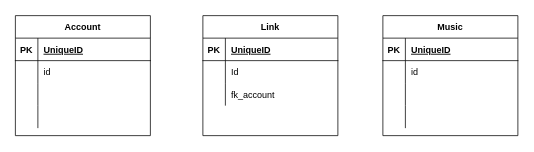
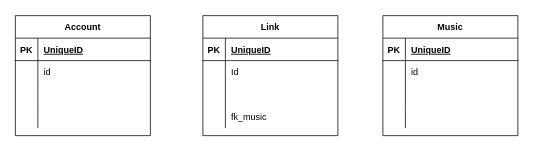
node "fk_account": removed
node "fk_music": added
